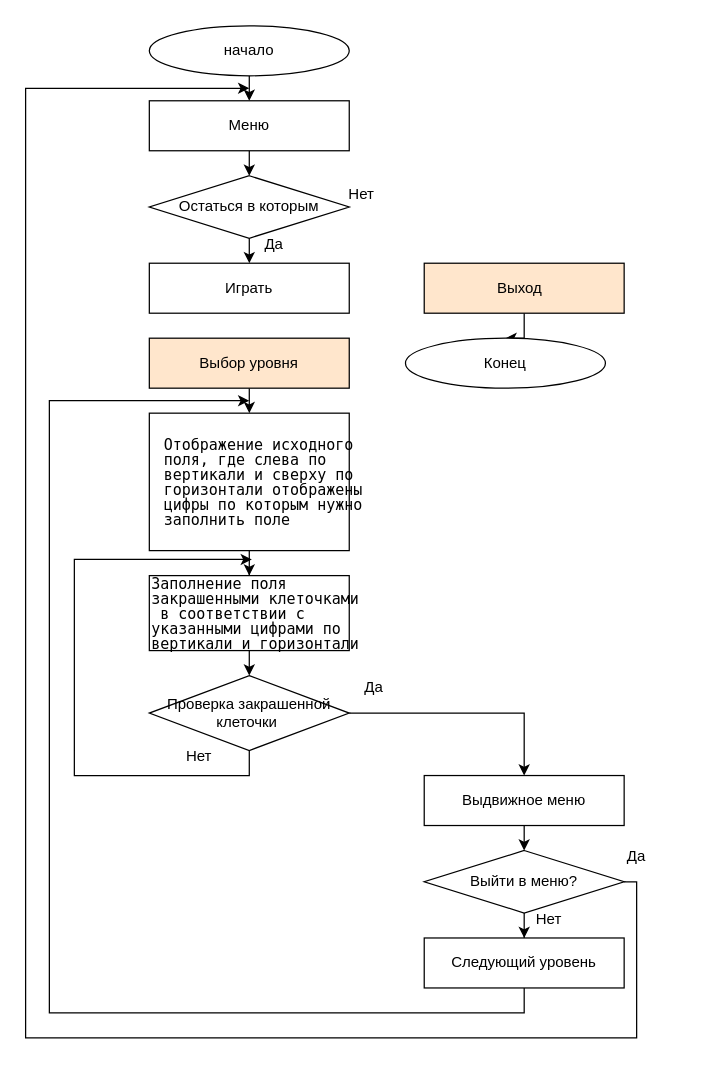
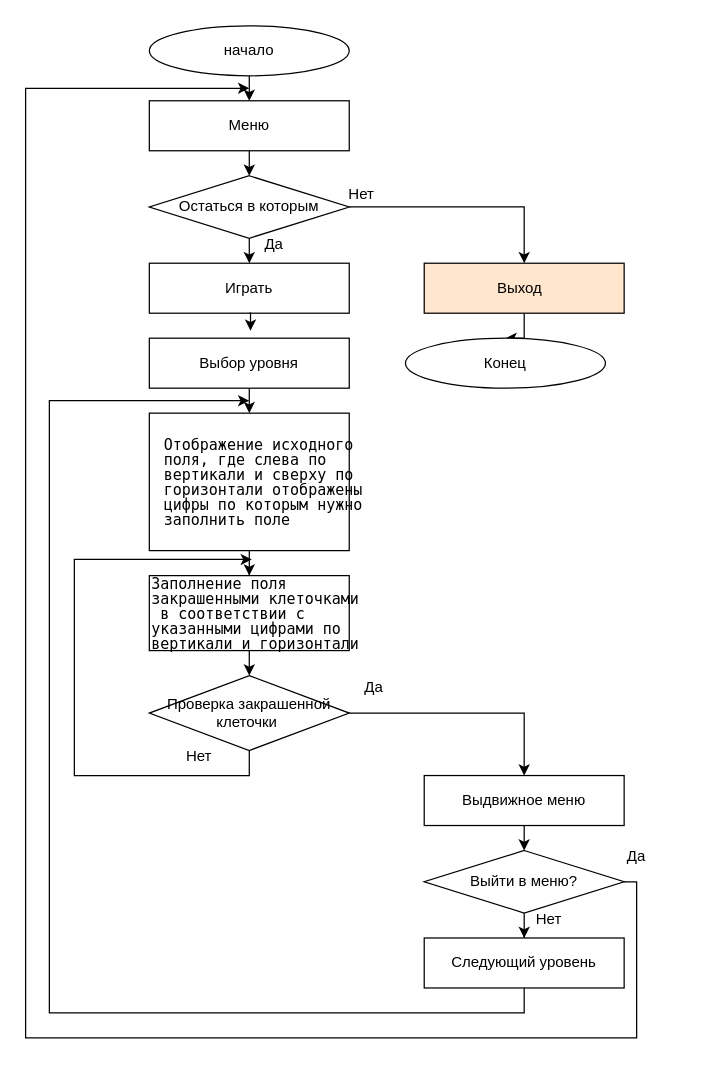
edge "Остаться в которым" -> "Выход": added
edge "Играть" -> "Выбор уровня": added
node "Выбор уровня": fillcolor #ffe6cc -> #ffffff
